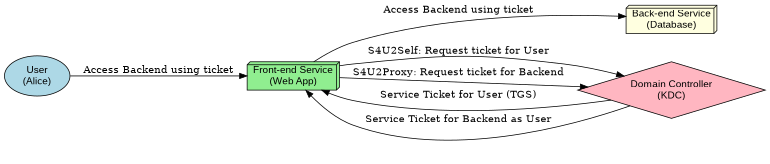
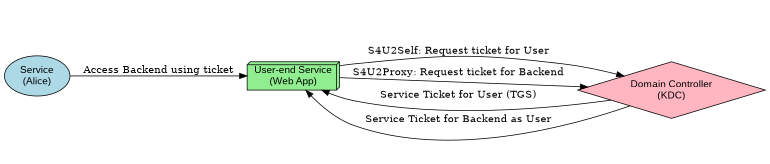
node "Back-end Service (Database)": removed
node "User (Alice)": label "User (Alice)" -> "Service (Alice)"
node "Front-end Service (Web App)": label "Front-end Service (Web App)" -> "User-end Service (Web App)"
